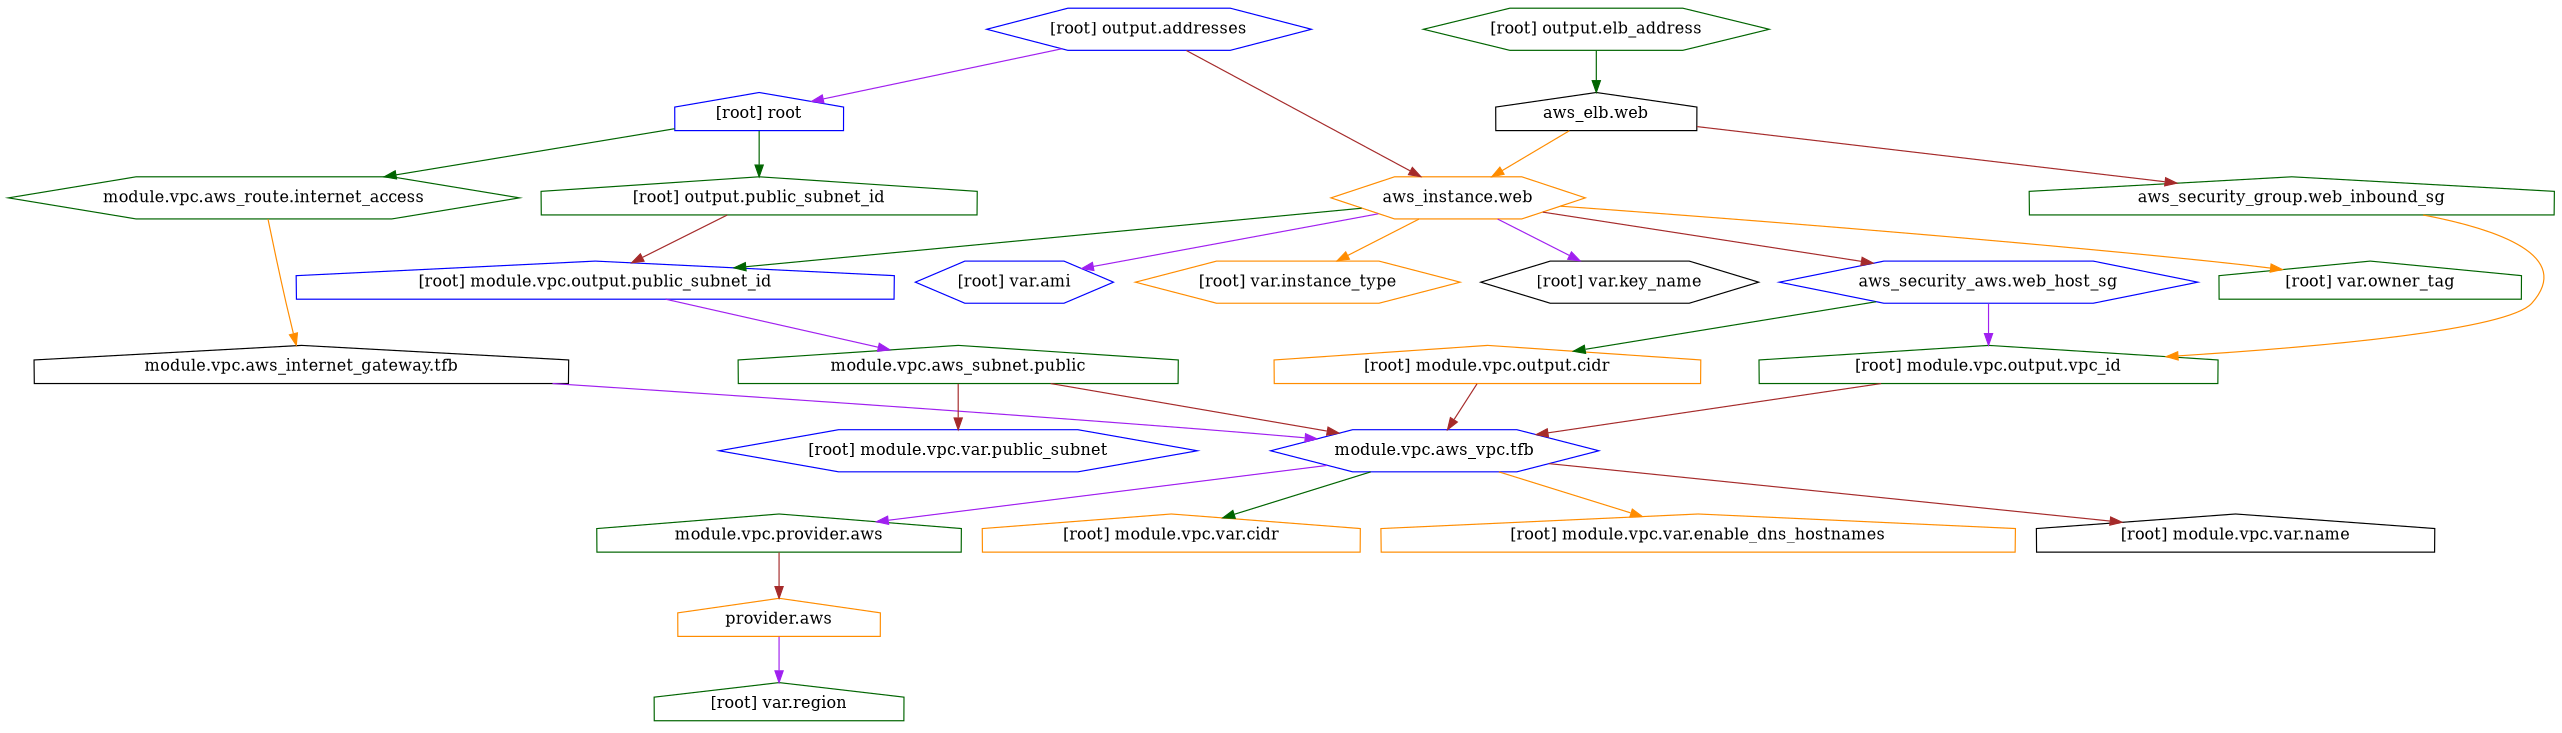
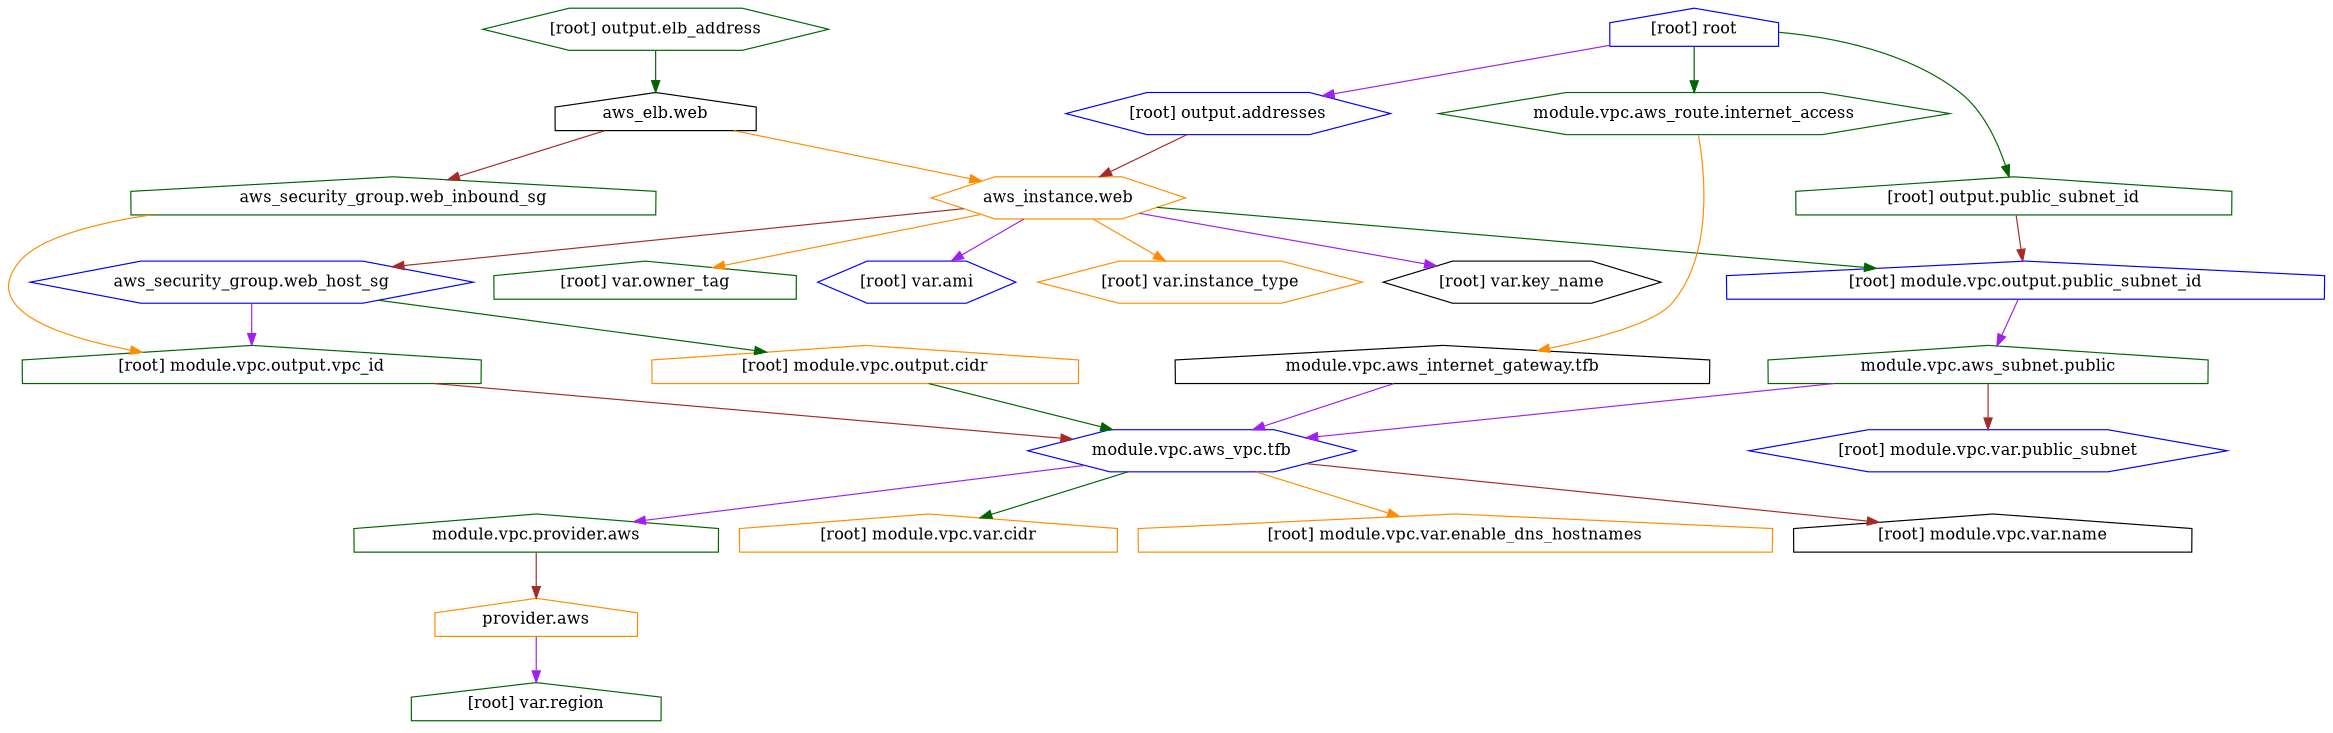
edge "[root] output.addresses" -> "[root] root": reversed
node "aws_security_aws.web_host_sg": label "aws_security_aws.web_host_sg" -> "aws_security_group.web_host_sg"
edge "[root] module.vpc.output.cidr" -> "module.vpc.aws_vpc.tfb": color brown -> darkgreen
edge "module.vpc.aws_subnet.public" -> "module.vpc.aws_vpc.tfb": color brown -> purple
